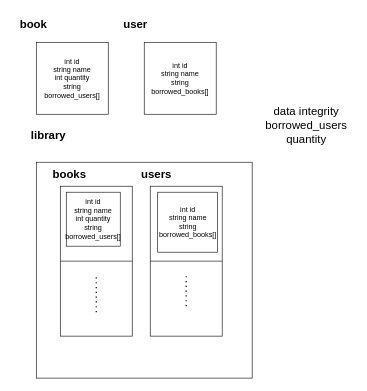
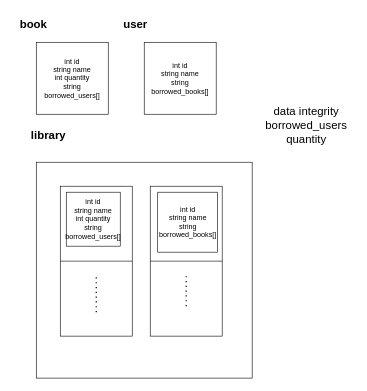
node "books": removed
node "users": removed
